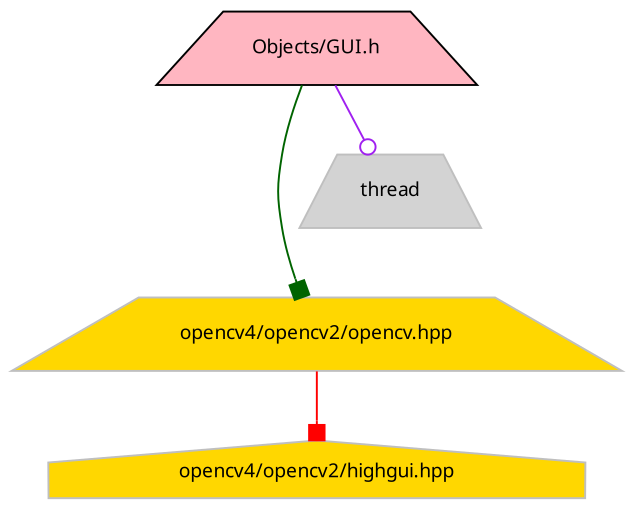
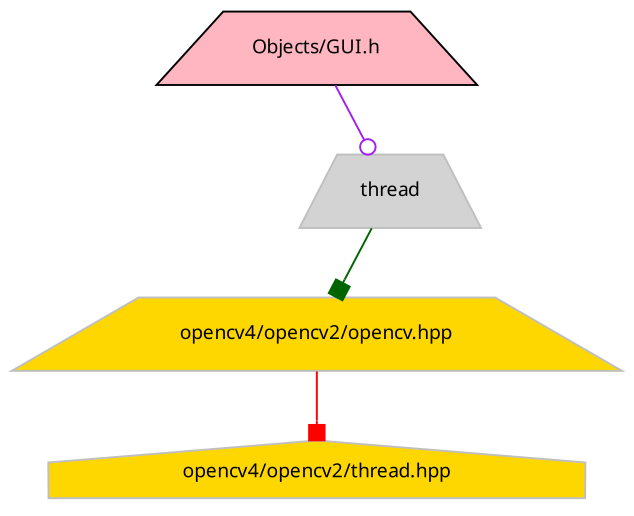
edge "Objects/GUI.h" -> "opencv4/opencv2/opencv.hpp": now "thread" -> "opencv4/opencv2/opencv.hpp"
node "opencv4/opencv2/highgui.hpp": label "opencv4/opencv2/highgui.hpp" -> "opencv4/opencv2/thread.hpp"
